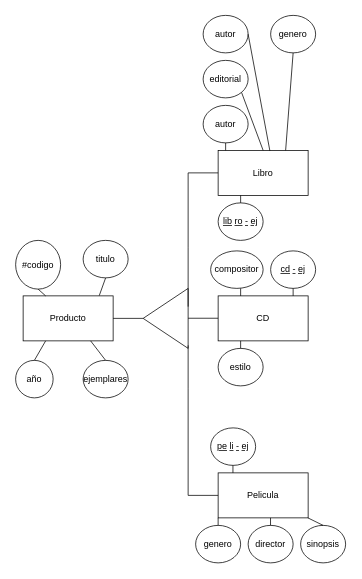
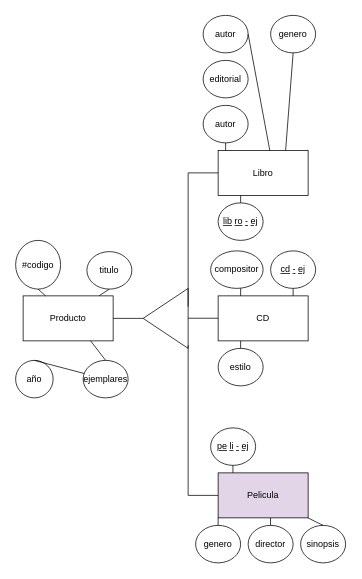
edge "editorial" -- "Libro": removed
node "titulo": moved (105, 259) -> (109, 270)
edge "Producto" -- "año": now "ejemplares" -- "año"
node "Pelicula": fillcolor #ffffff -> #e1d5e7
